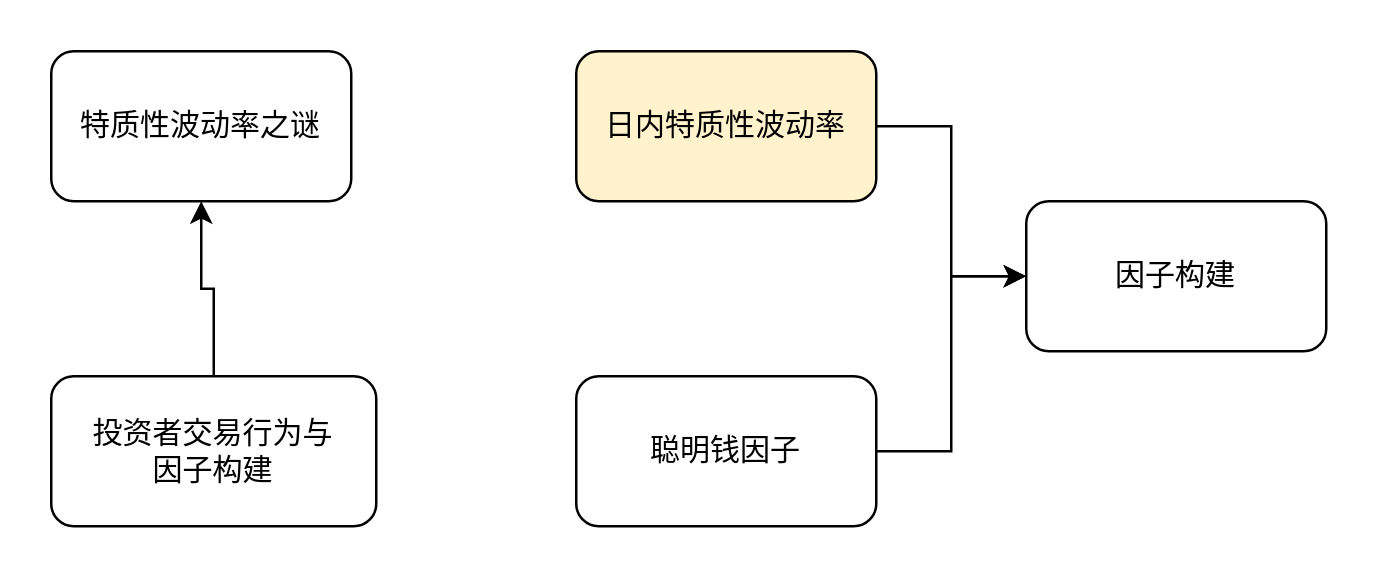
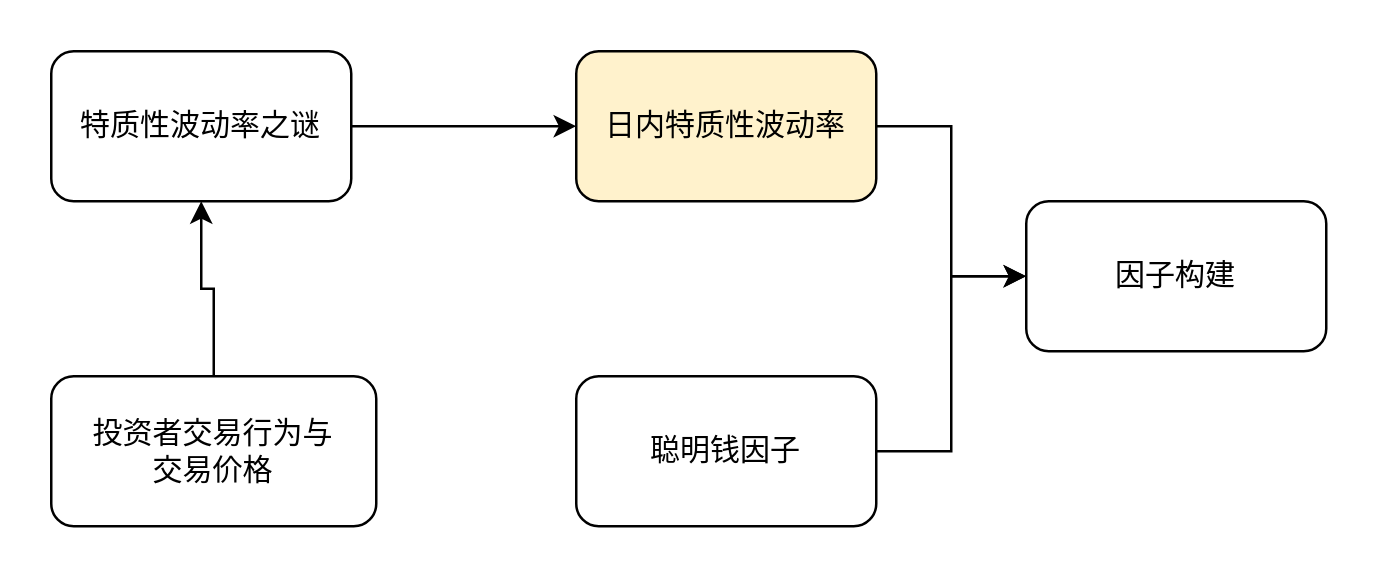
edge "特质性波动率之谜" -> "日内特质性波动率": added
node "投资者交易行为与 因子构建": label "投资者交易行为与 因子构建" -> "投资者交易行为与 交易价格"
